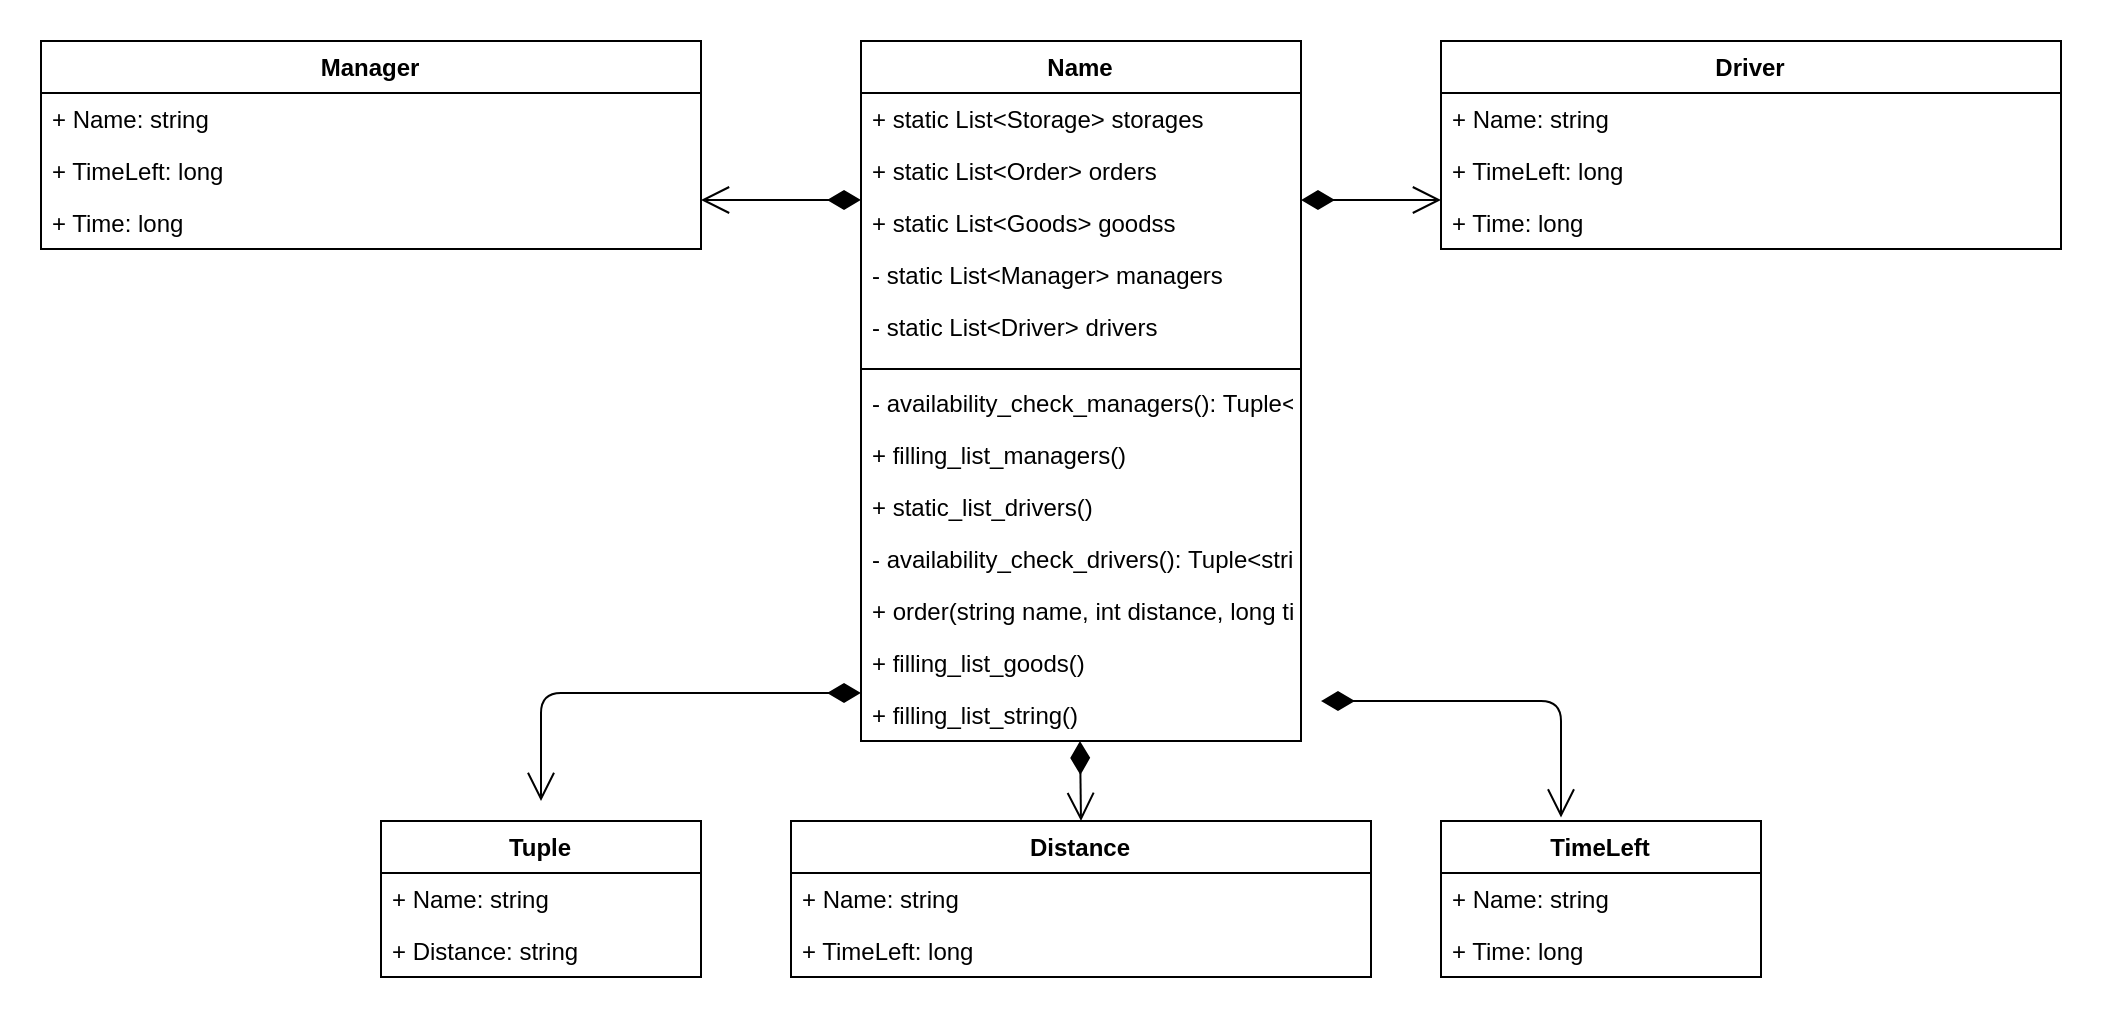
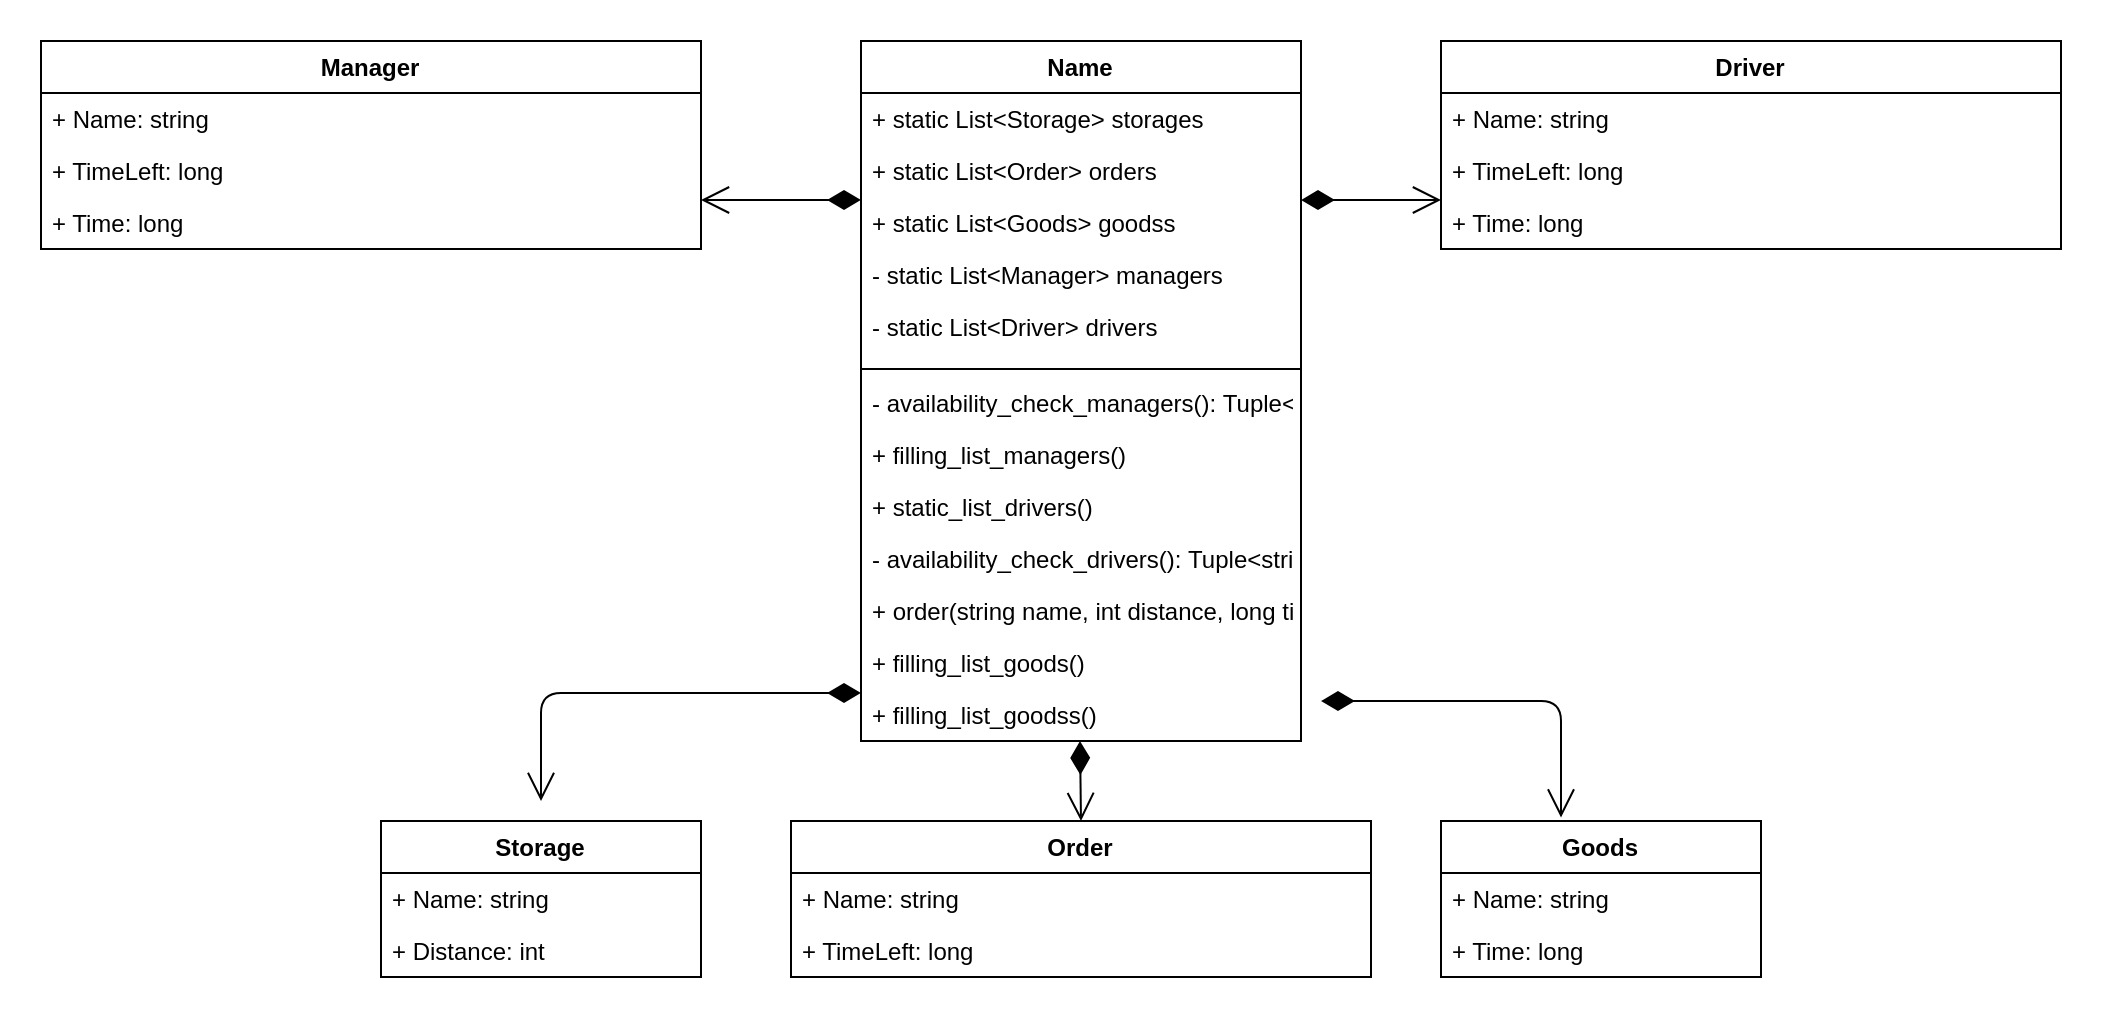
node "+ filling_list_string()": label "+ filling_list_string()" -> "+ filling_list_goodss()"
node "Tuple": label "Tuple" -> "Storage"
node "Distance": label "Distance" -> "Order"
node "TimeLeft": label "TimeLeft" -> "Goods"
node "+ Distance: string": label "+ Distance: string" -> "+ Distance: int"
